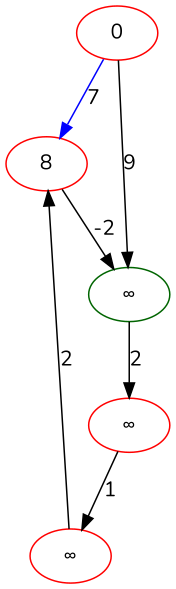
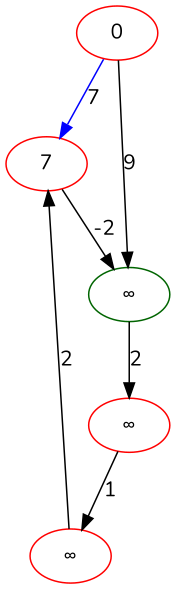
node "8": label "8" -> "7"
